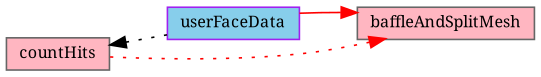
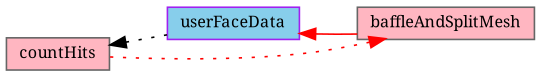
edge "userFaceData" -> "baffleAndSplitMesh": reversed
